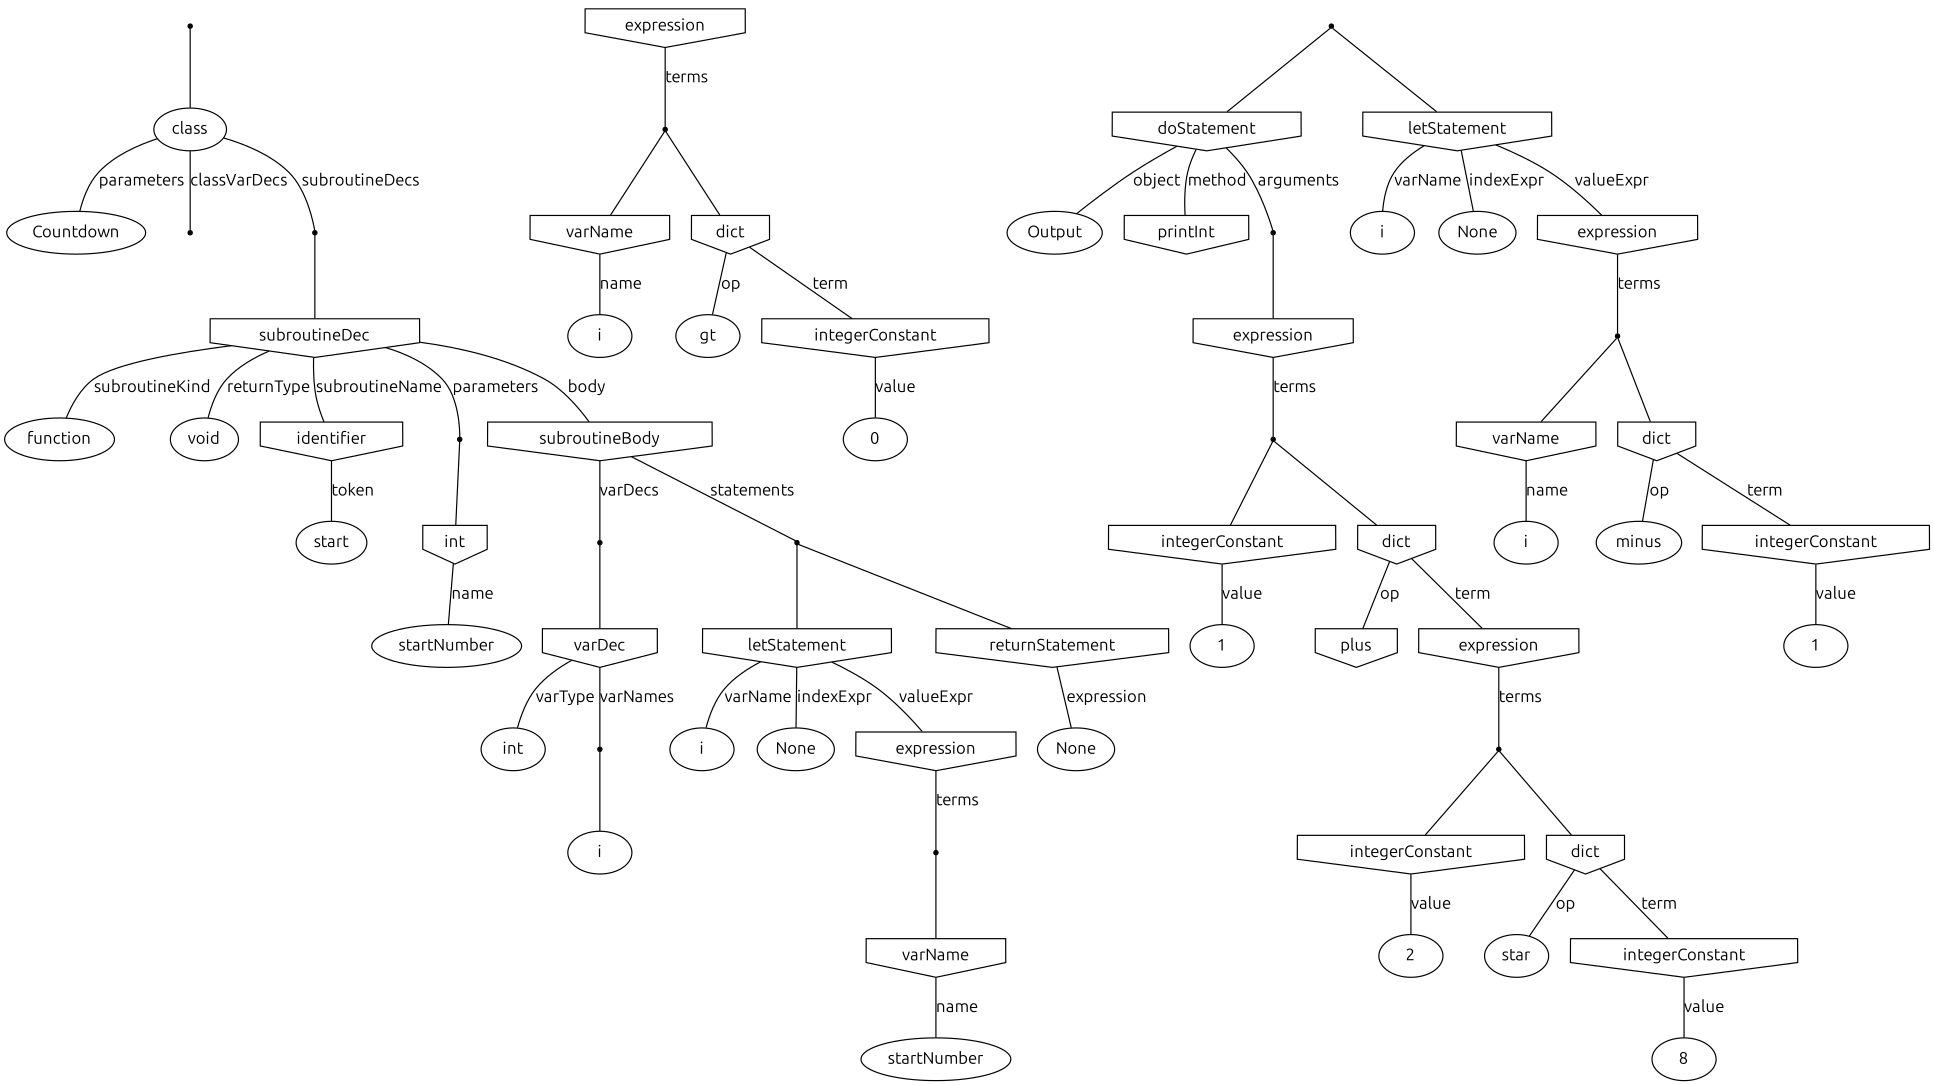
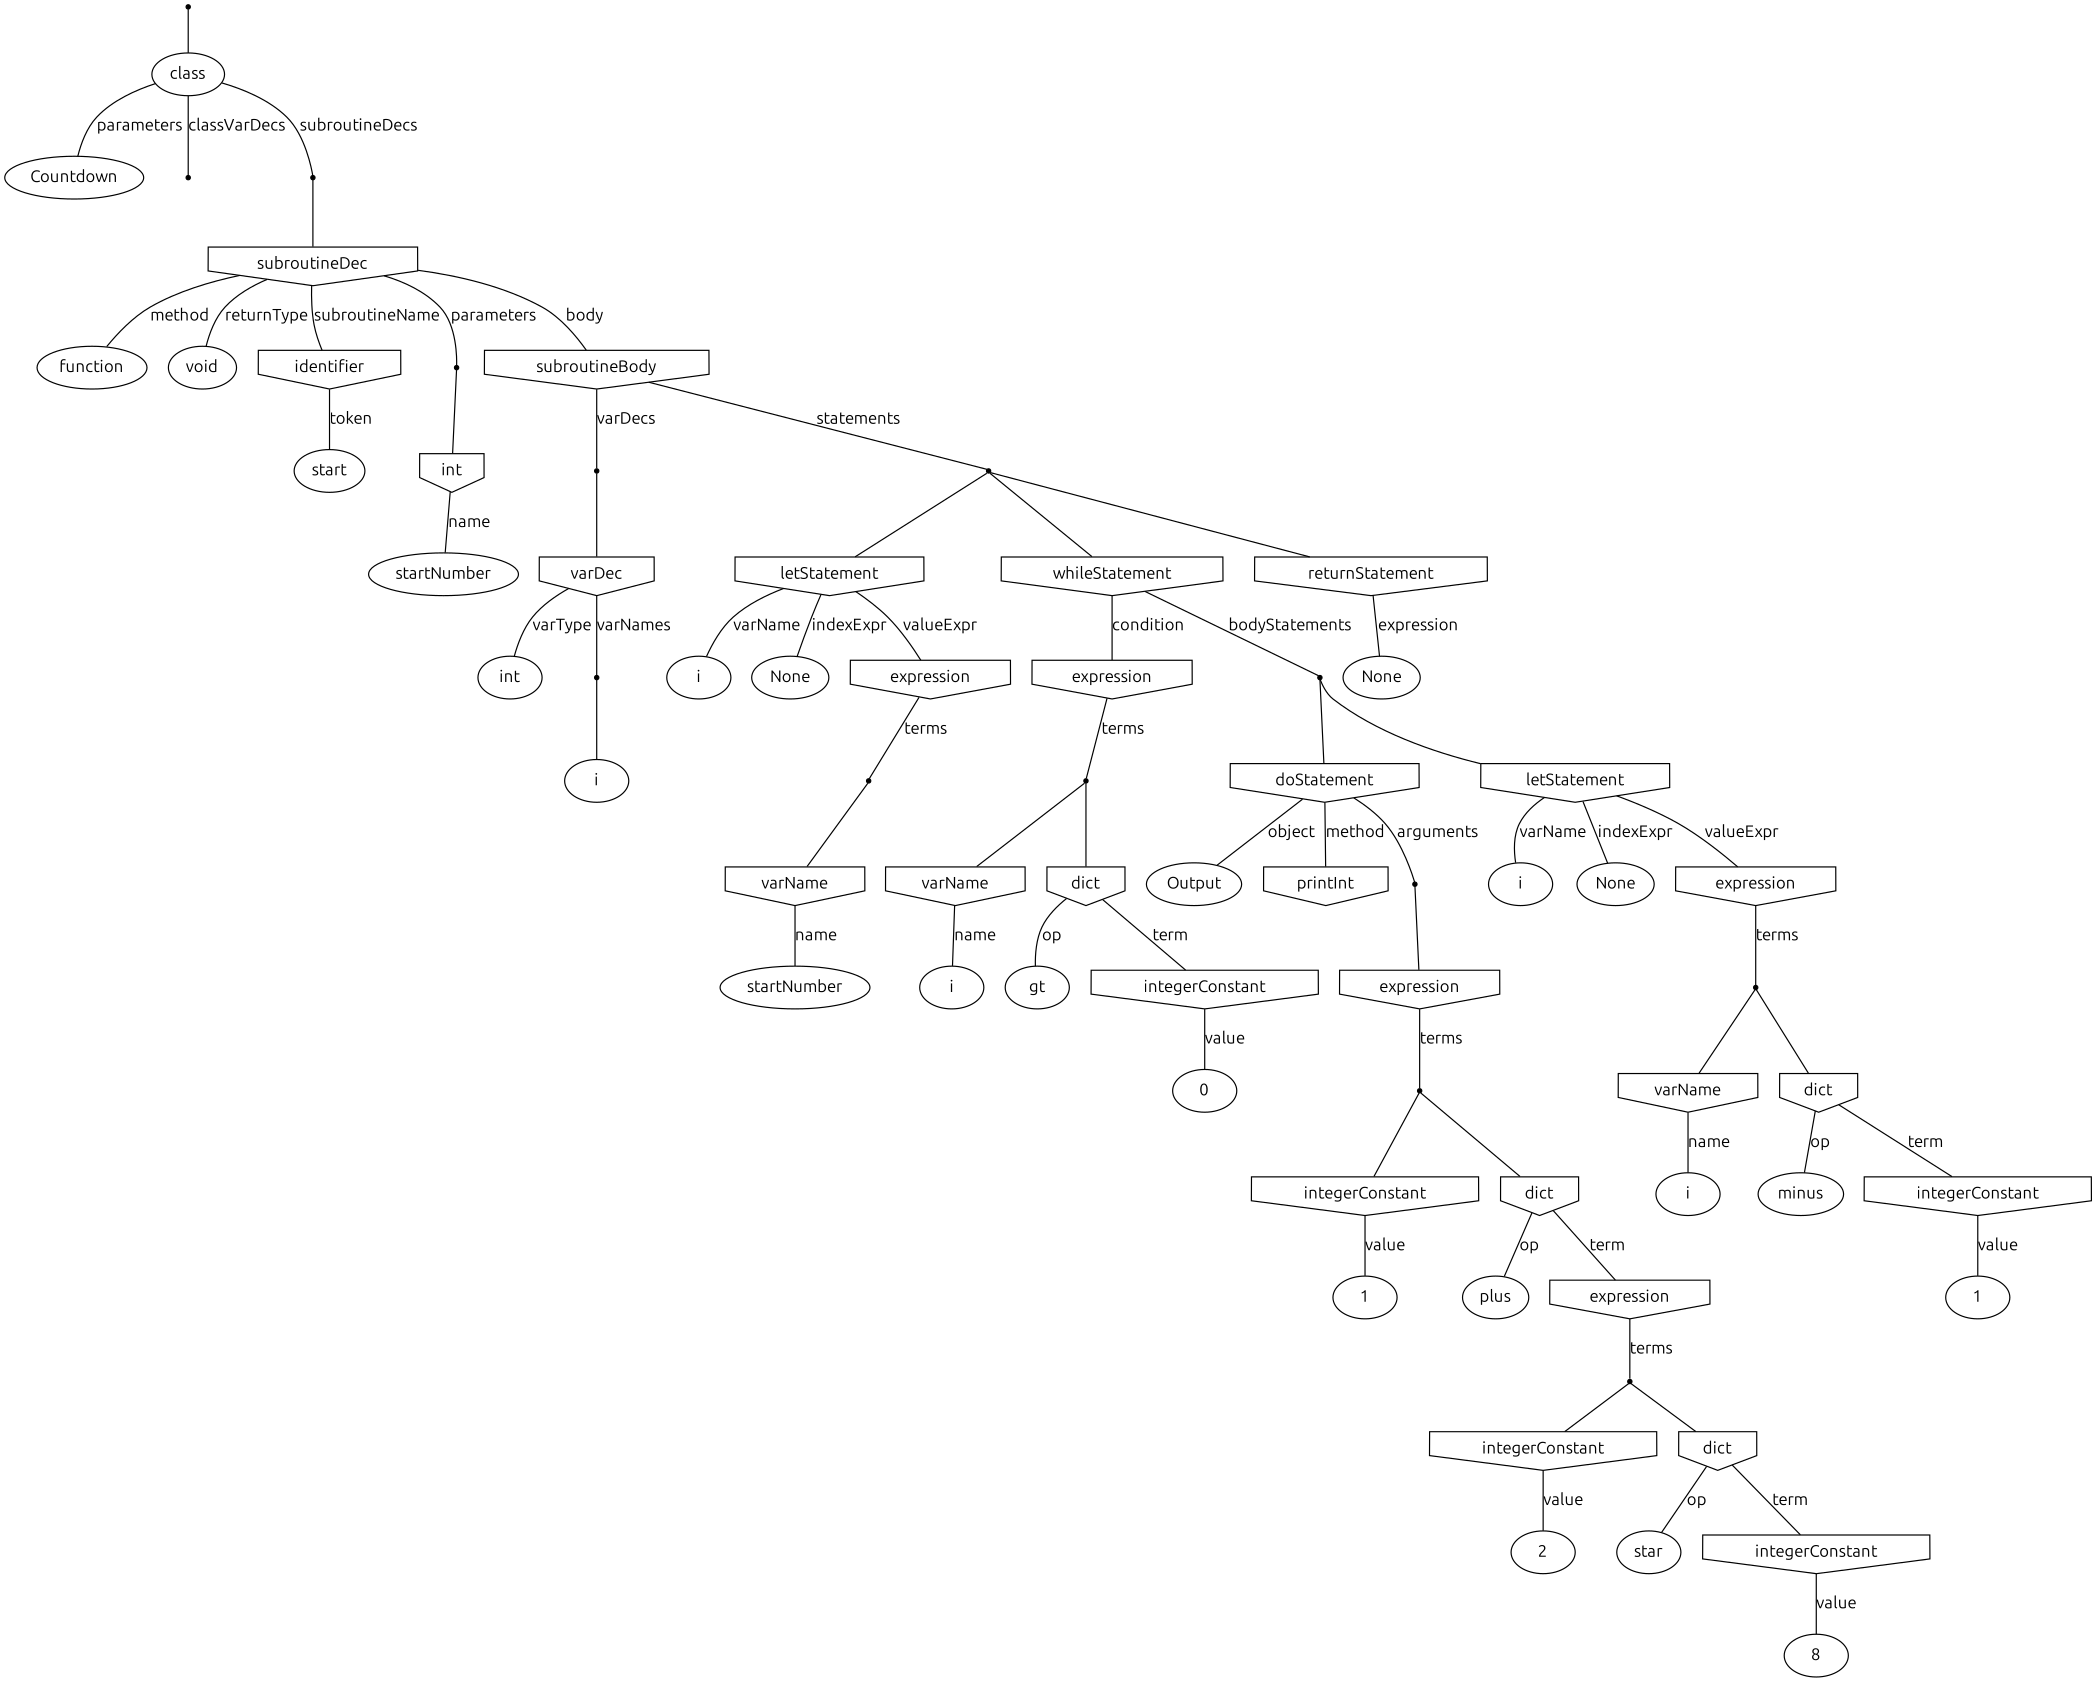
edge "subroutineDec" -- "function": label "subroutineKind" -> "method"
node "whileStatement": added
node "plus": shape invhouse -> ellipse
